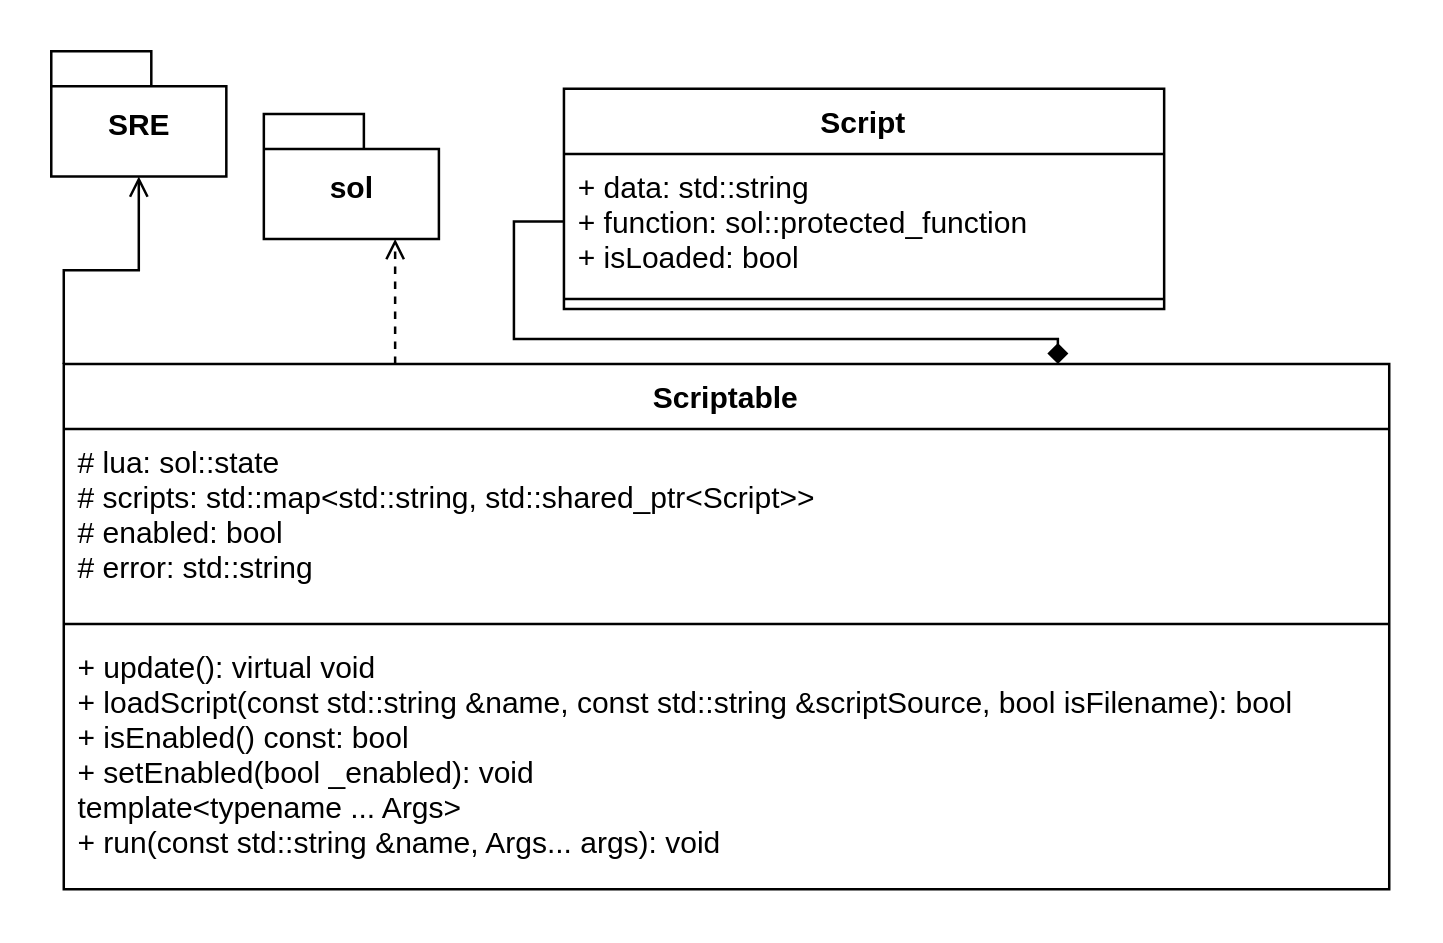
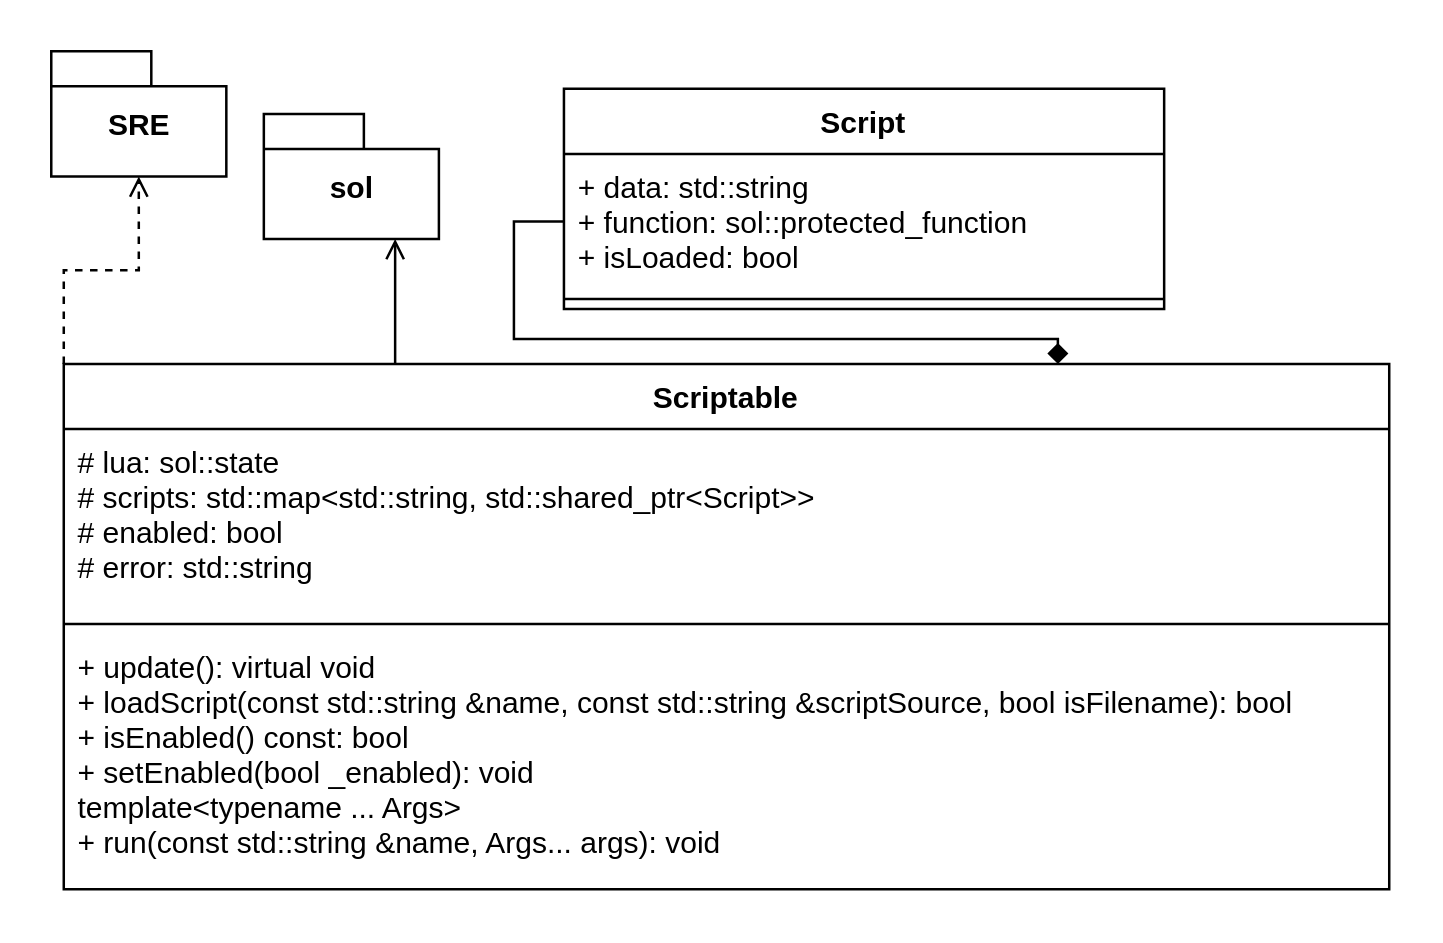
edge "Scriptable" -> "SRE": style solid -> dashed
edge "Scriptable" -> "sol": style dashed -> solid
